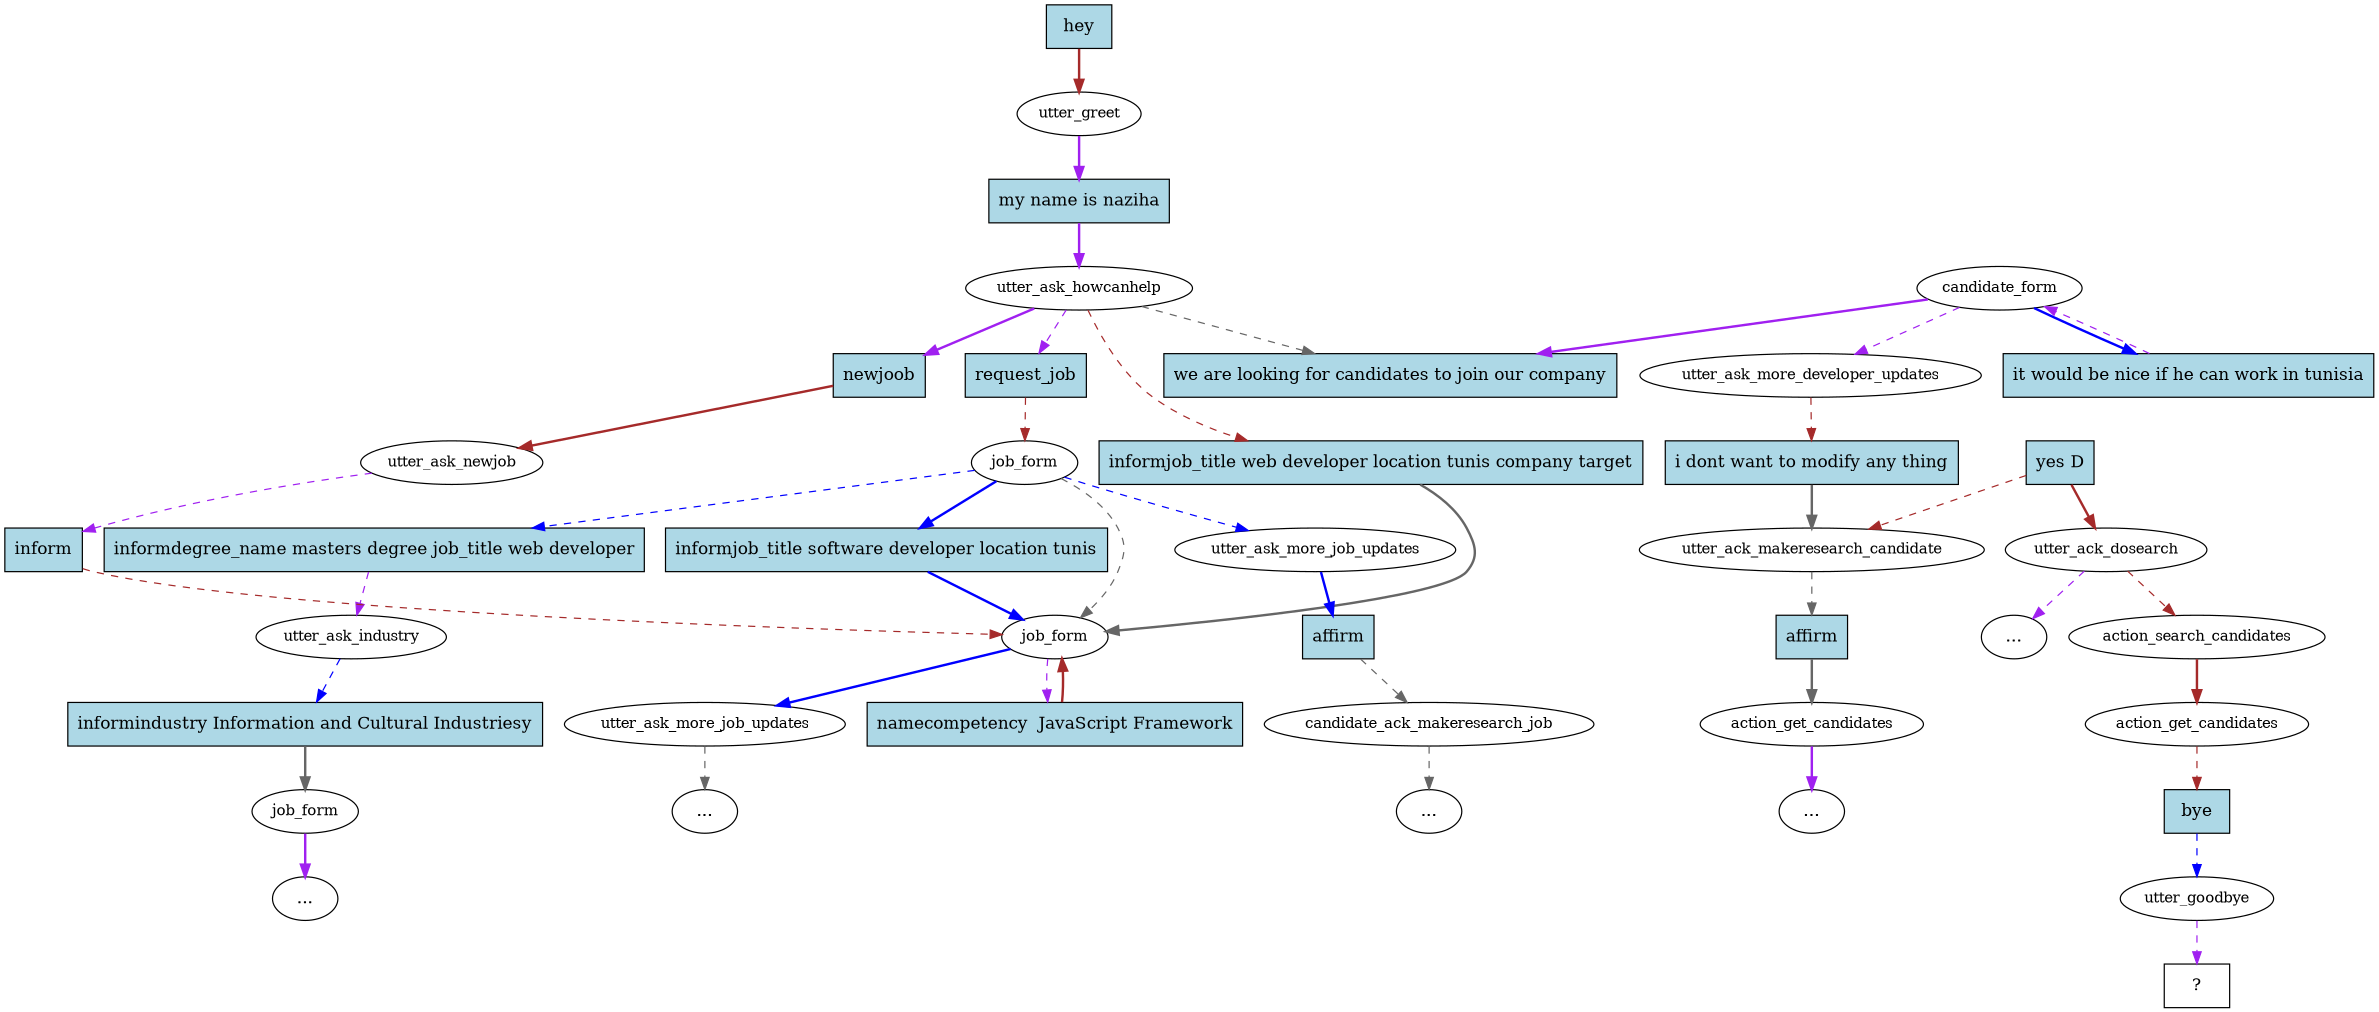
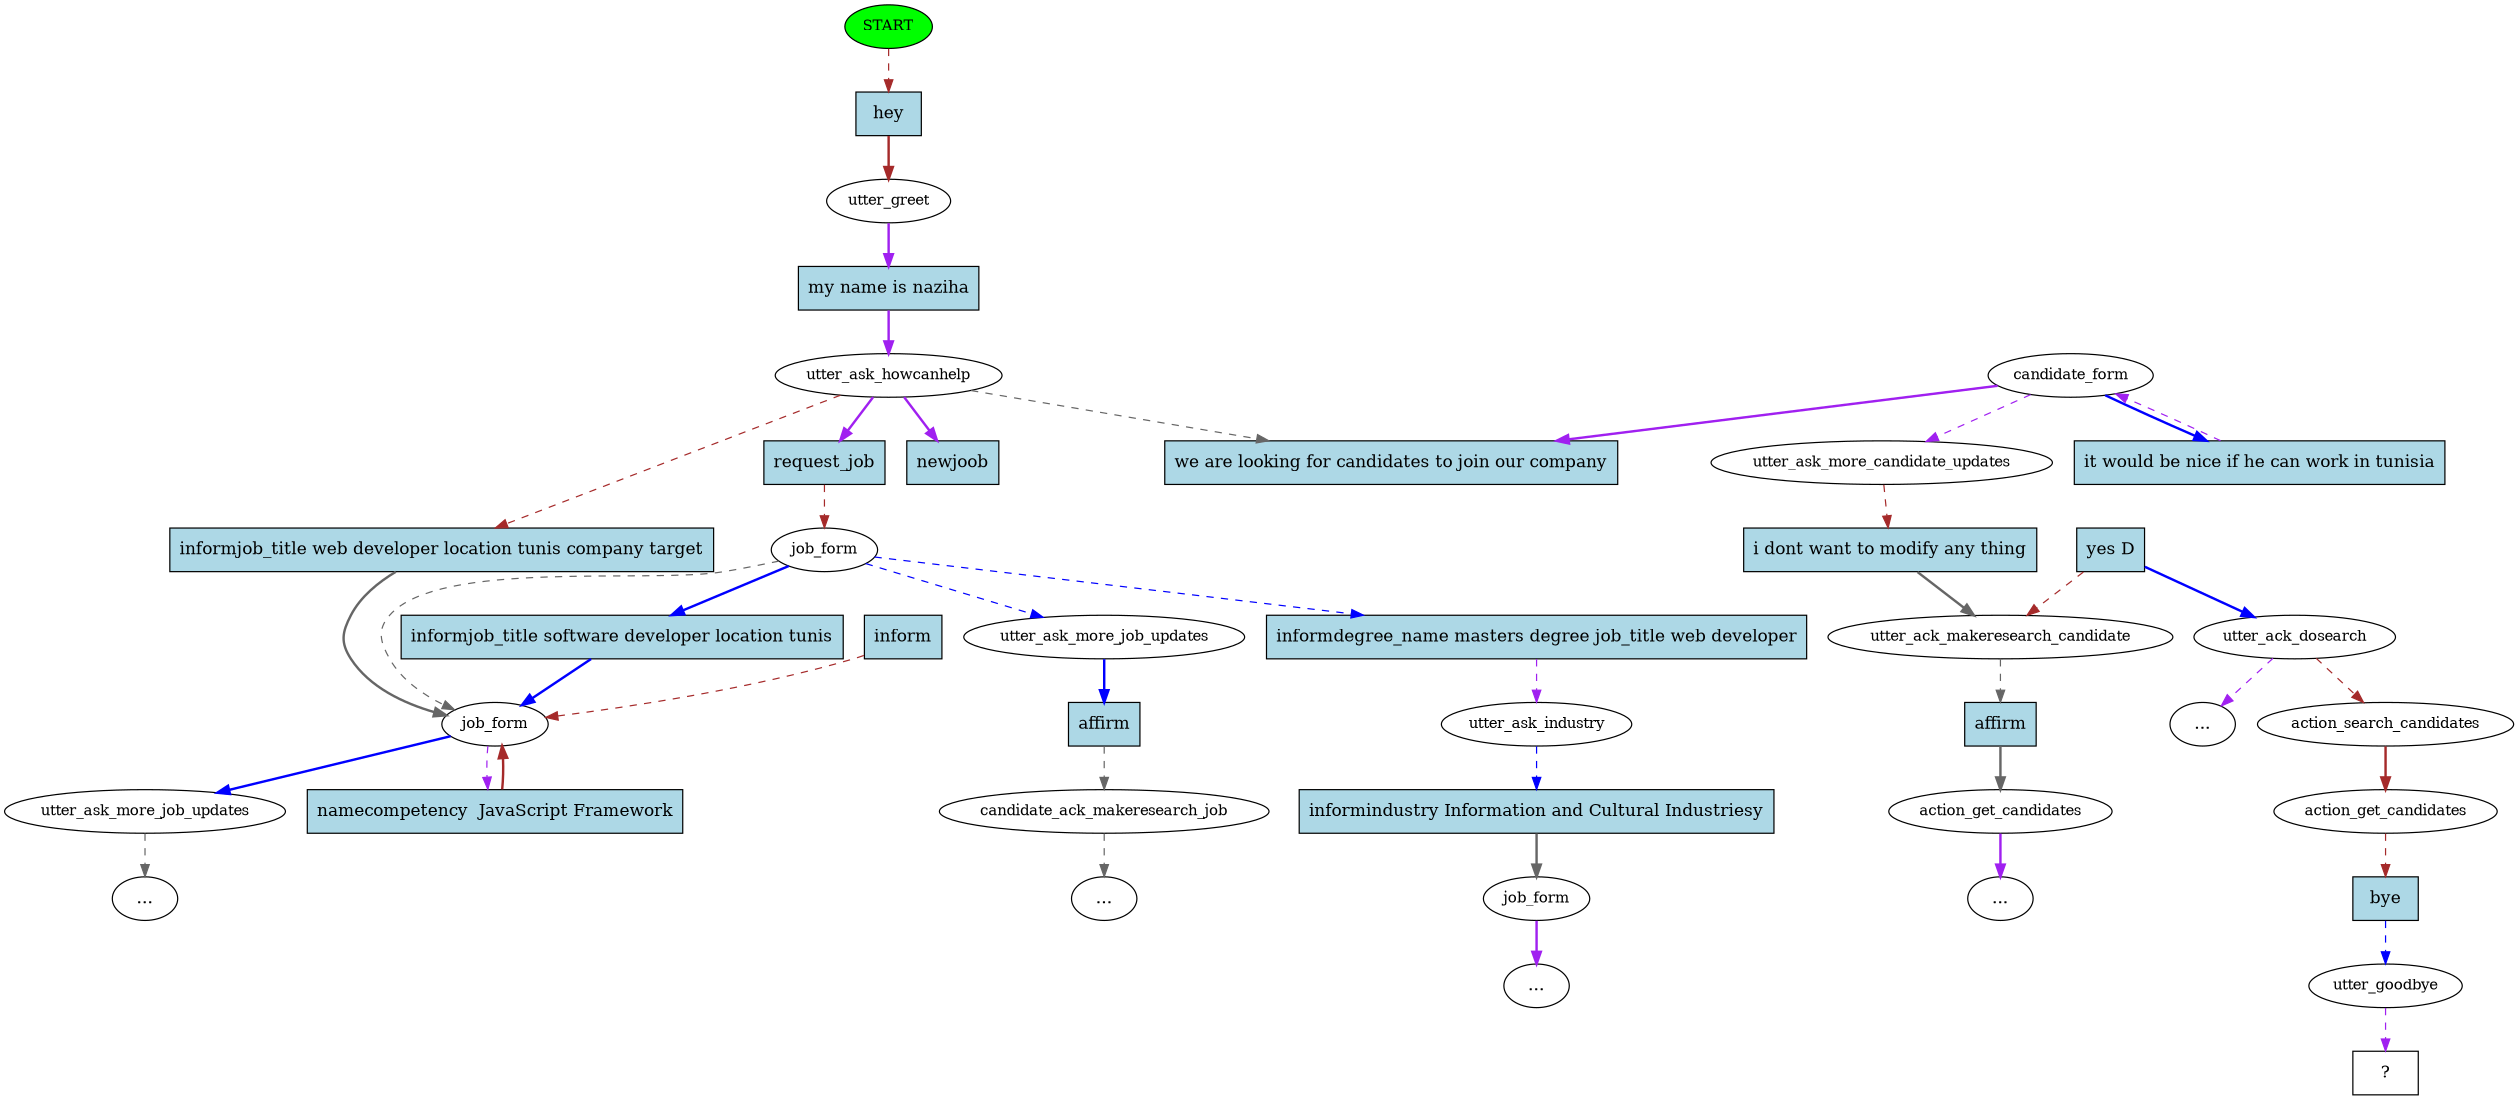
node "START": added
edge "utter_ask_howcanhelp" -> "request_job": style dashed -> bold
node "utter_ask_more_developer_updates": label "utter_ask_more_developer_updates" -> "utter_ask_more_candidate_updates"
node "utter_ask_newjob": removed
edge "yes D" -> "utter_ack_dosearch": color brown -> blue
